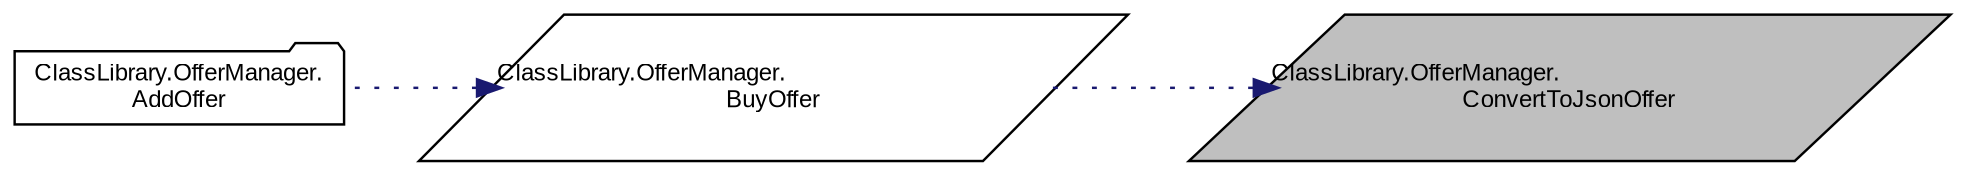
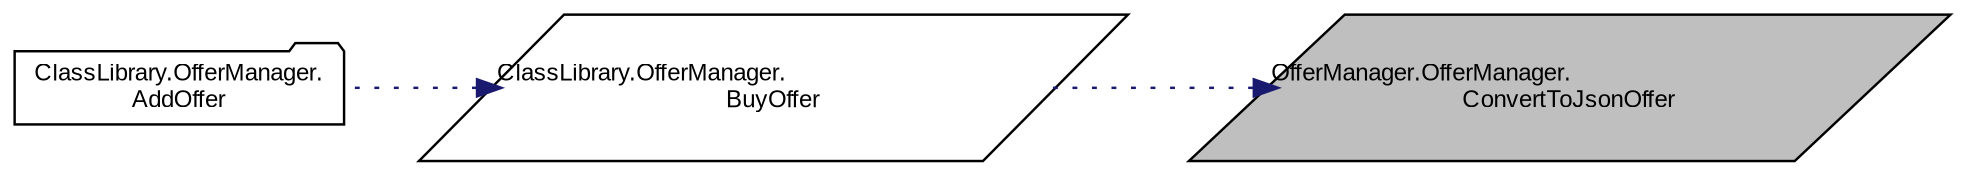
node "ClassLibrary.OfferManager. ConvertToJsonOffer": label "ClassLibrary.OfferManager. ConvertToJsonOffer" -> "OfferManager.OfferManager. ConvertToJsonOffer"
